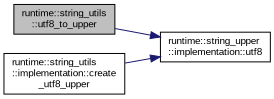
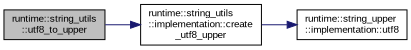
edge "runtime::string_utils ::utf8_to_upper" -> "runtime::string_upper ::implementation::utf8": now "runtime::string_utils ::utf8_to_upper" -> "runtime::string_utils ::implementation::create _utf8_upper"
